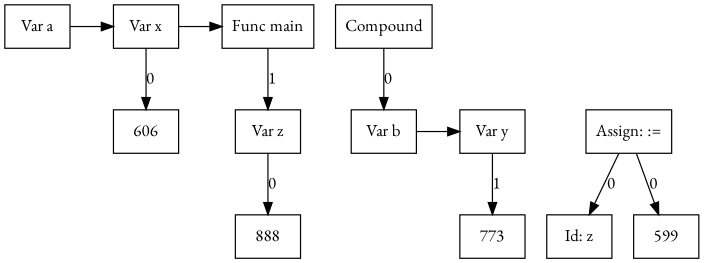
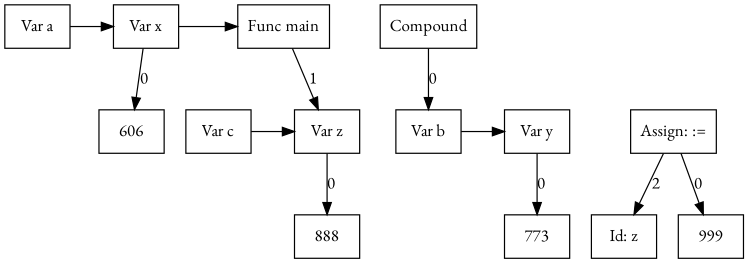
node "Var c": added
edge "Var y" -> "773": label "1" -> "0"
edge "Assign: :=" -> "Id: z": label "0" -> "2"
node "599": label "599" -> "999"
